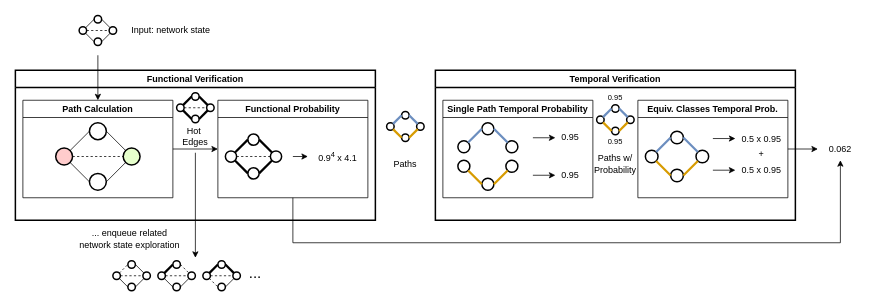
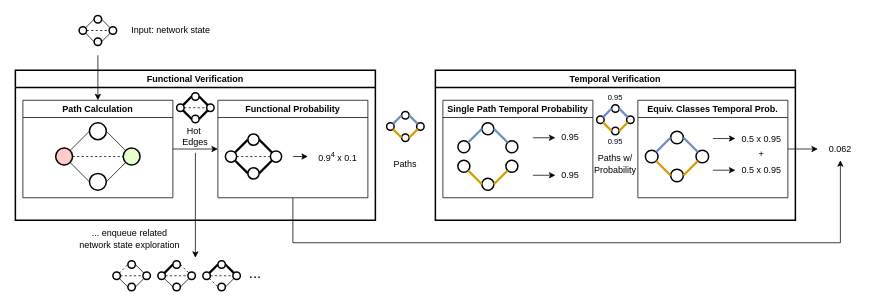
node "0.94 x 4.1": label "0.94 x 4.1" -> "0.94 x 0.1"
